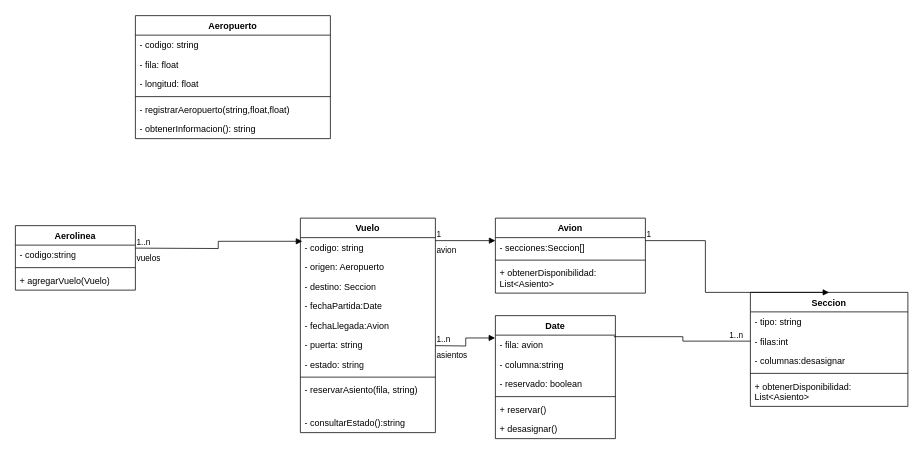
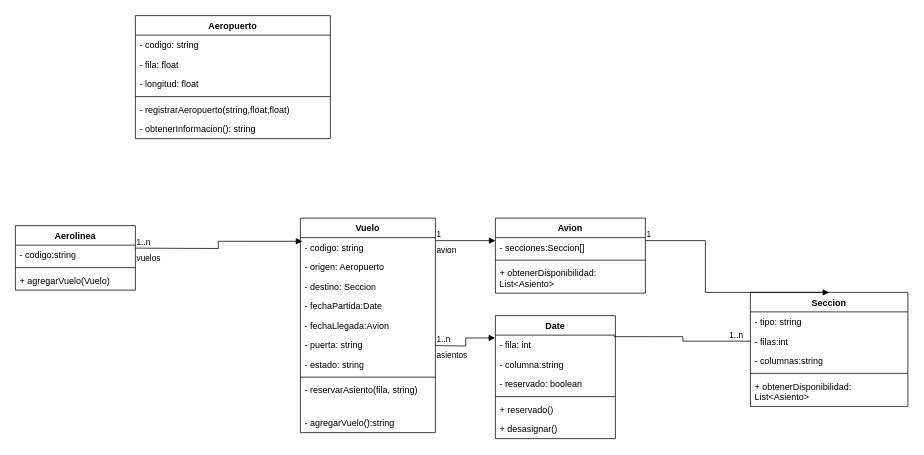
node "- fila: avion": label "- fila: avion" -> "- fila: int"
node "- columnas:desasignar": label "- columnas:desasignar" -> "- columnas:string"
node "+ reservar()": label "+ reservar()" -> "+ reservado()"
node "- consultarEstado():string": label "- consultarEstado():string" -> "- agregarVuelo():string"
